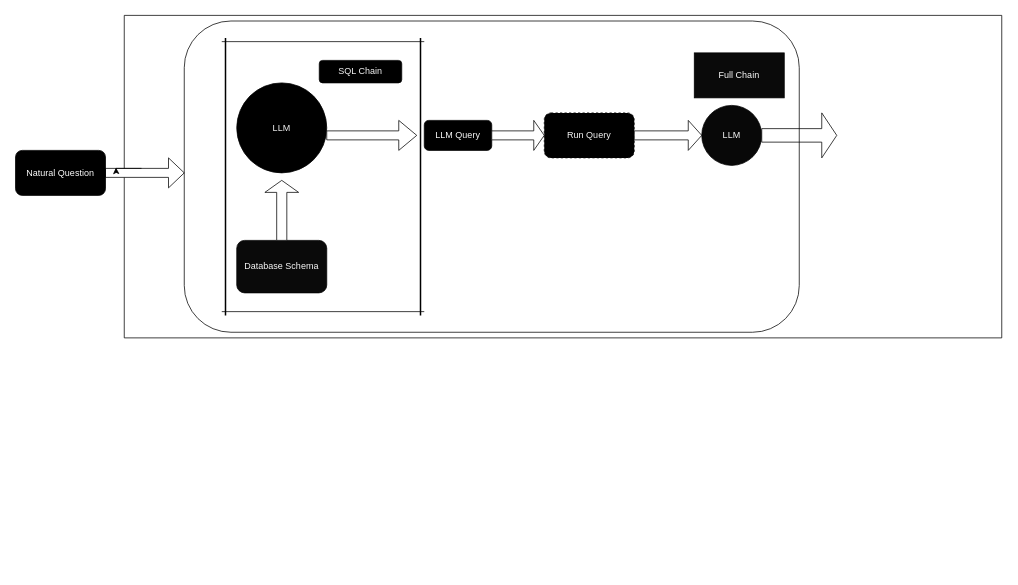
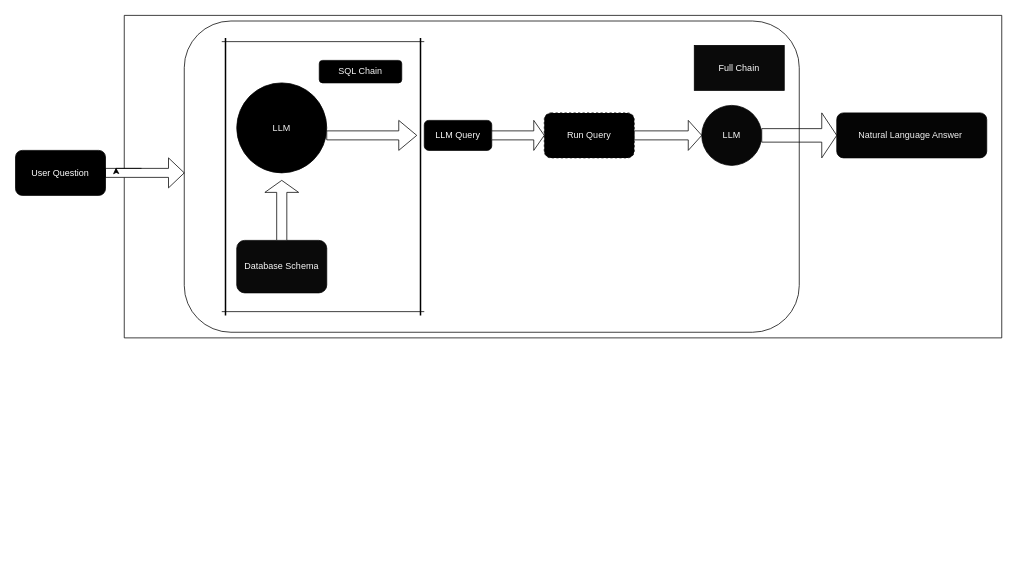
node "Full Chain": moved (739, 75) -> (739, 68)
node "Natural Language Answer": added
node "Natural Question": label "Natural Question" -> "User Question"
